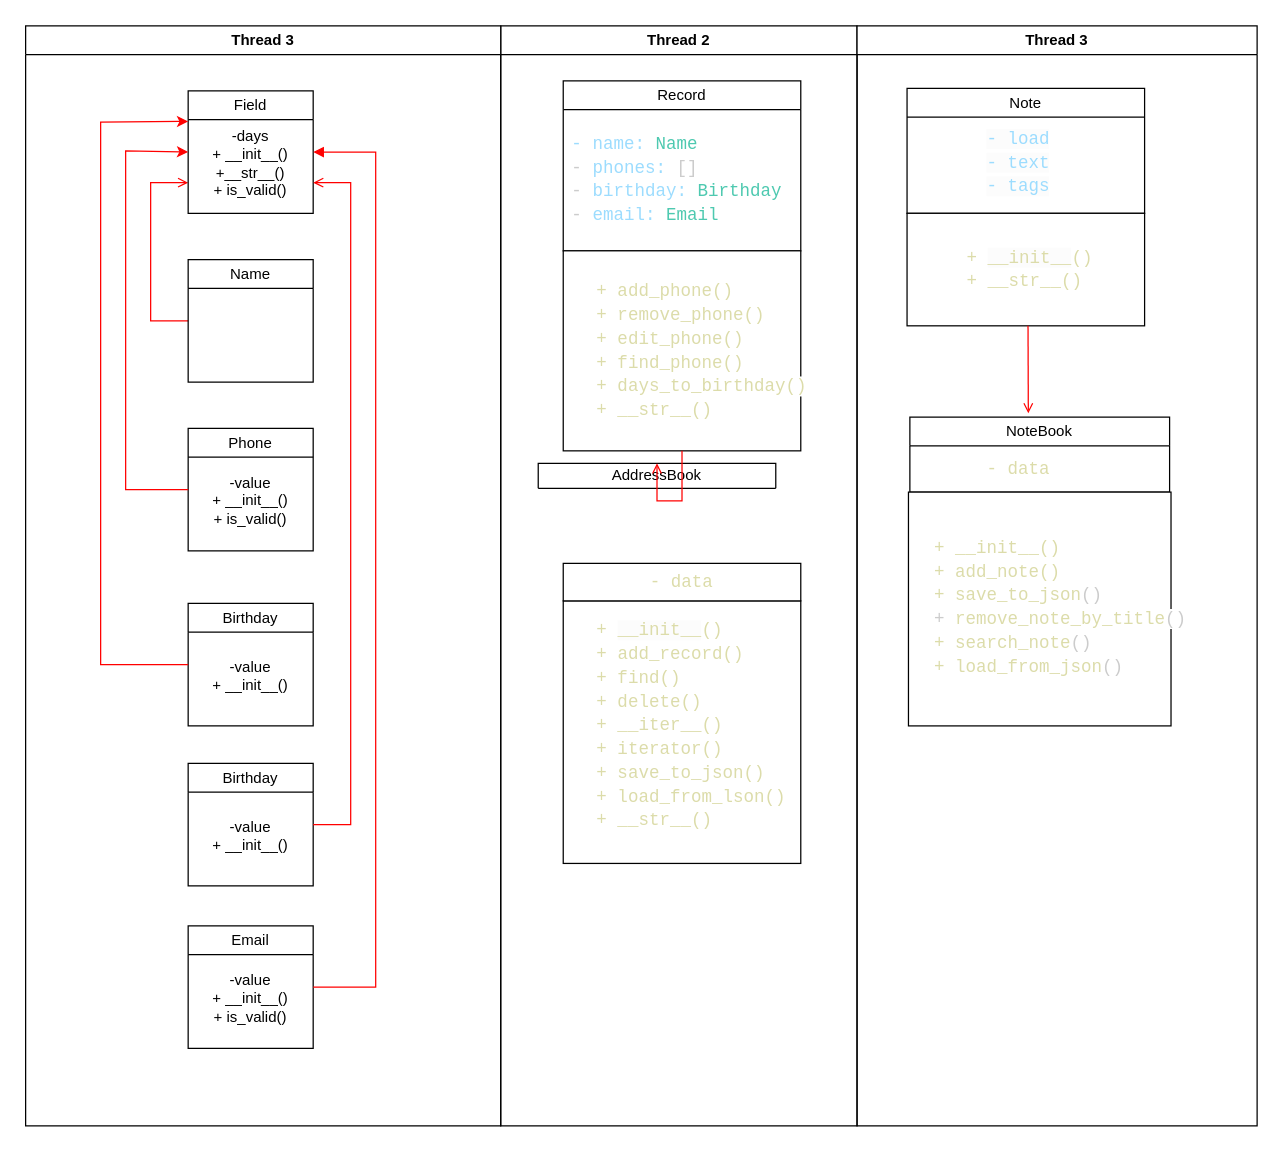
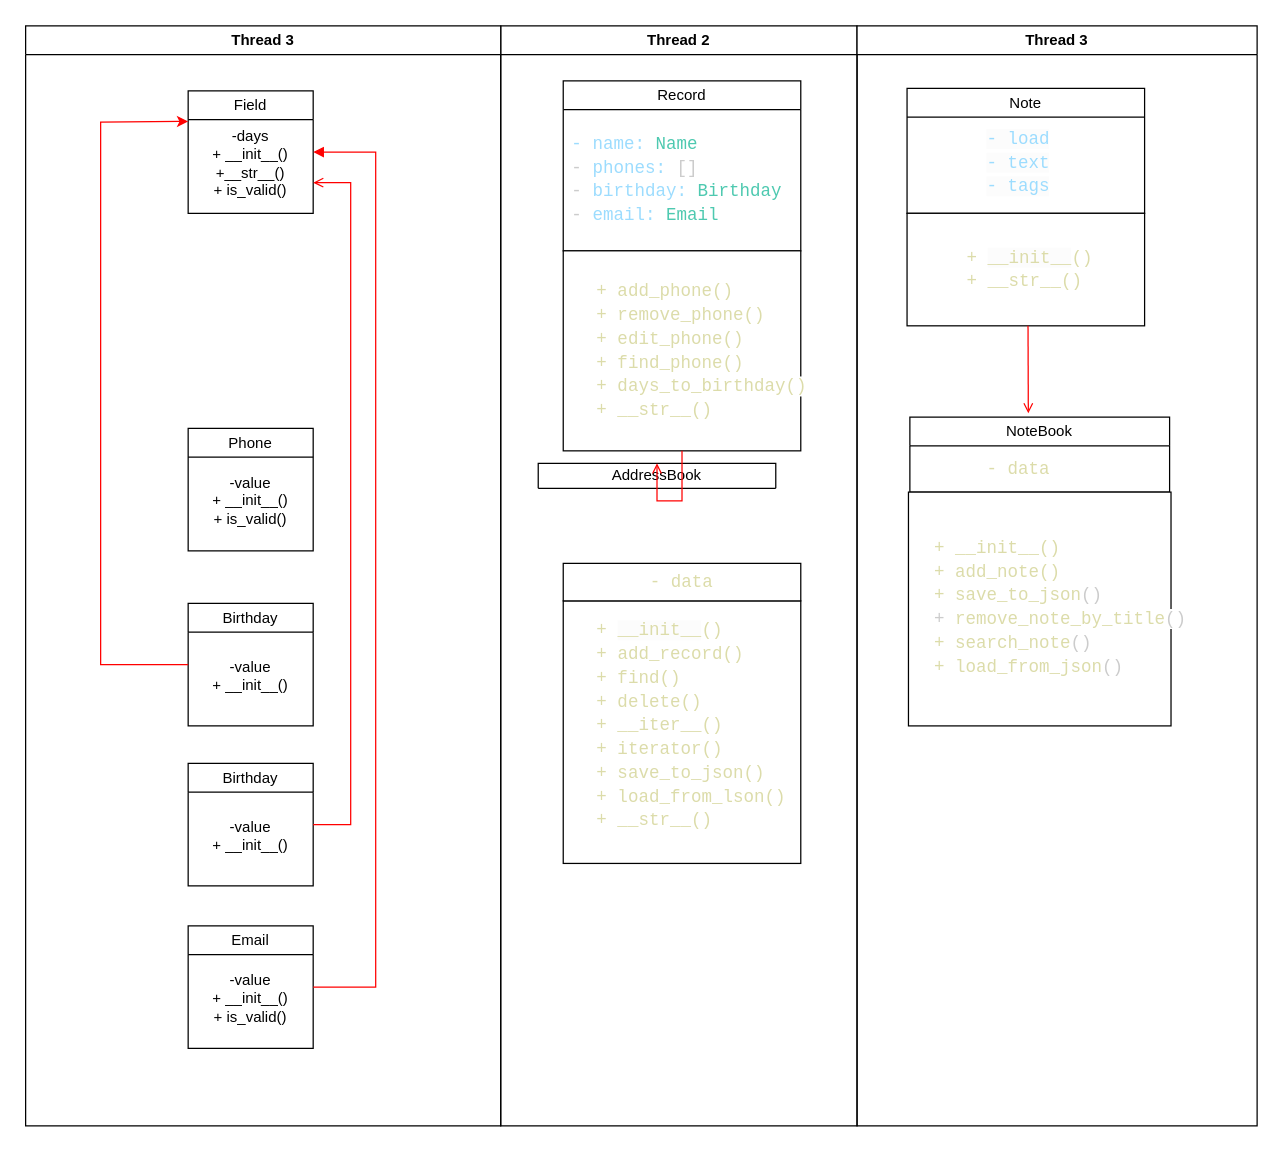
edge "Name" -> "Field": removed
node "Name": removed
edge "Phone" -> "Field": removed
